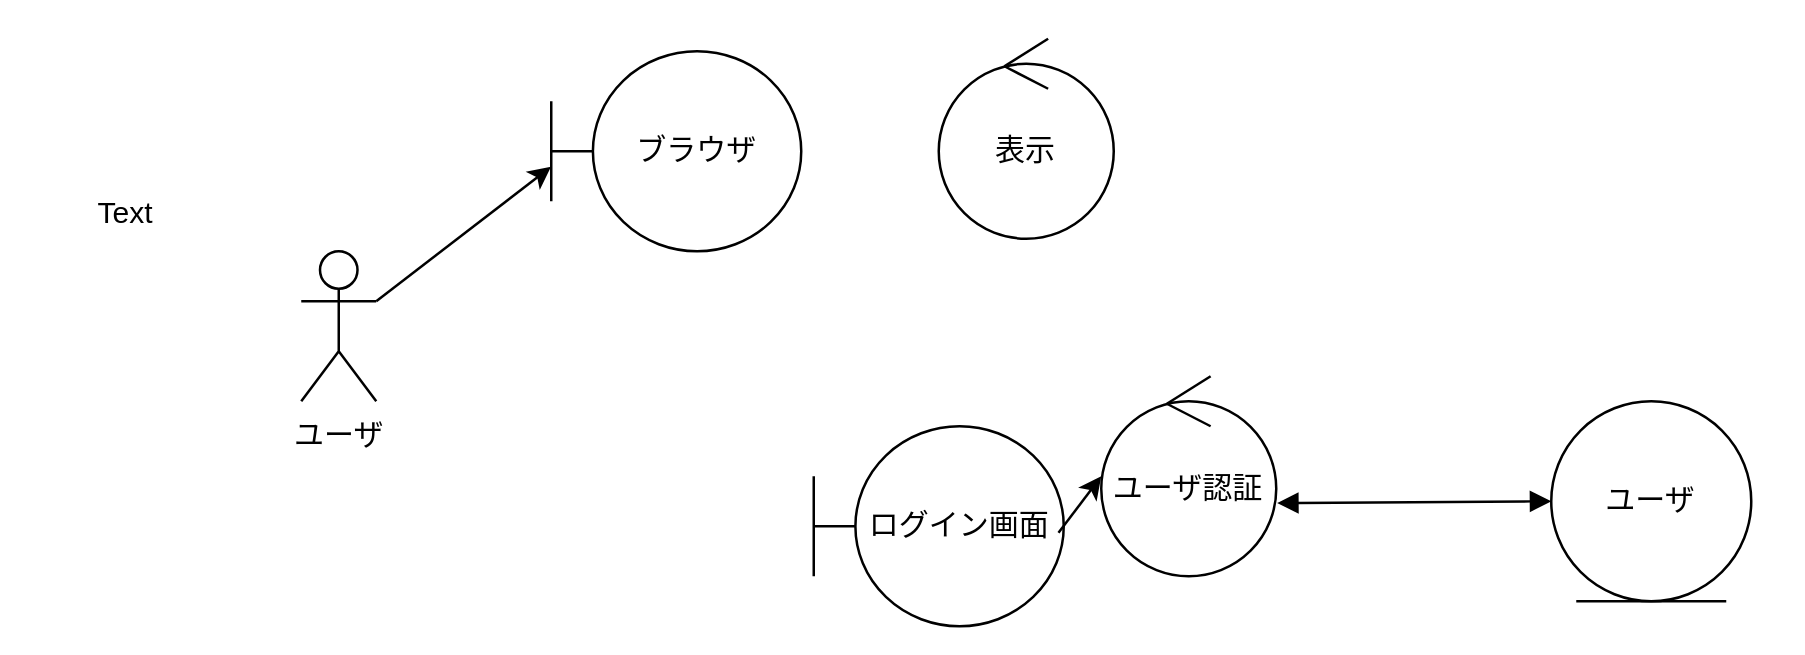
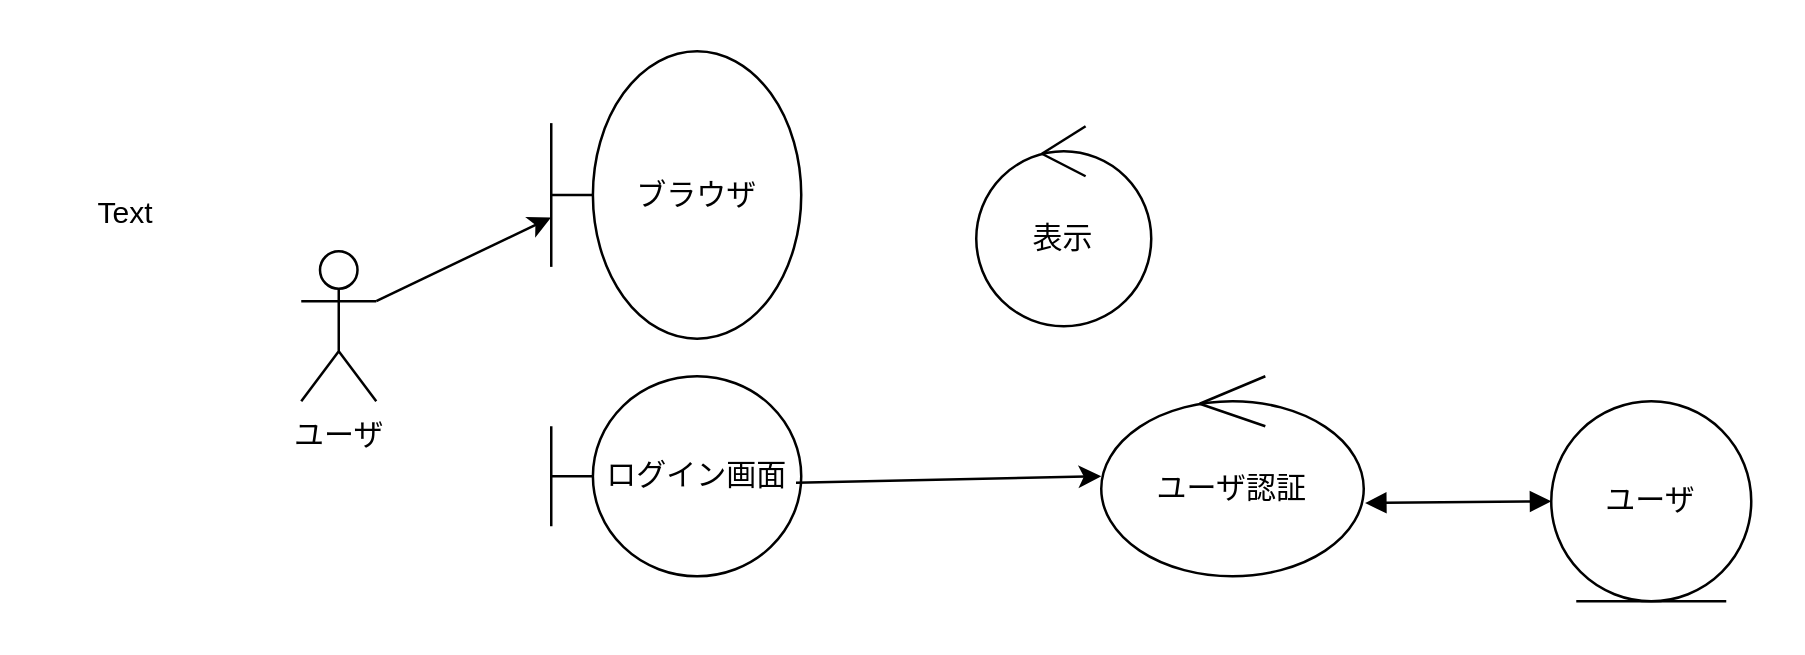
node "表示": moved (1026, 139) -> (1064, 226)
node "ブラウザ": size 250x200 -> 250x288
node "ユーザ認証": size 175x200 -> 263x200
node "ログイン画面": moved (939, 526) -> (676, 476)
